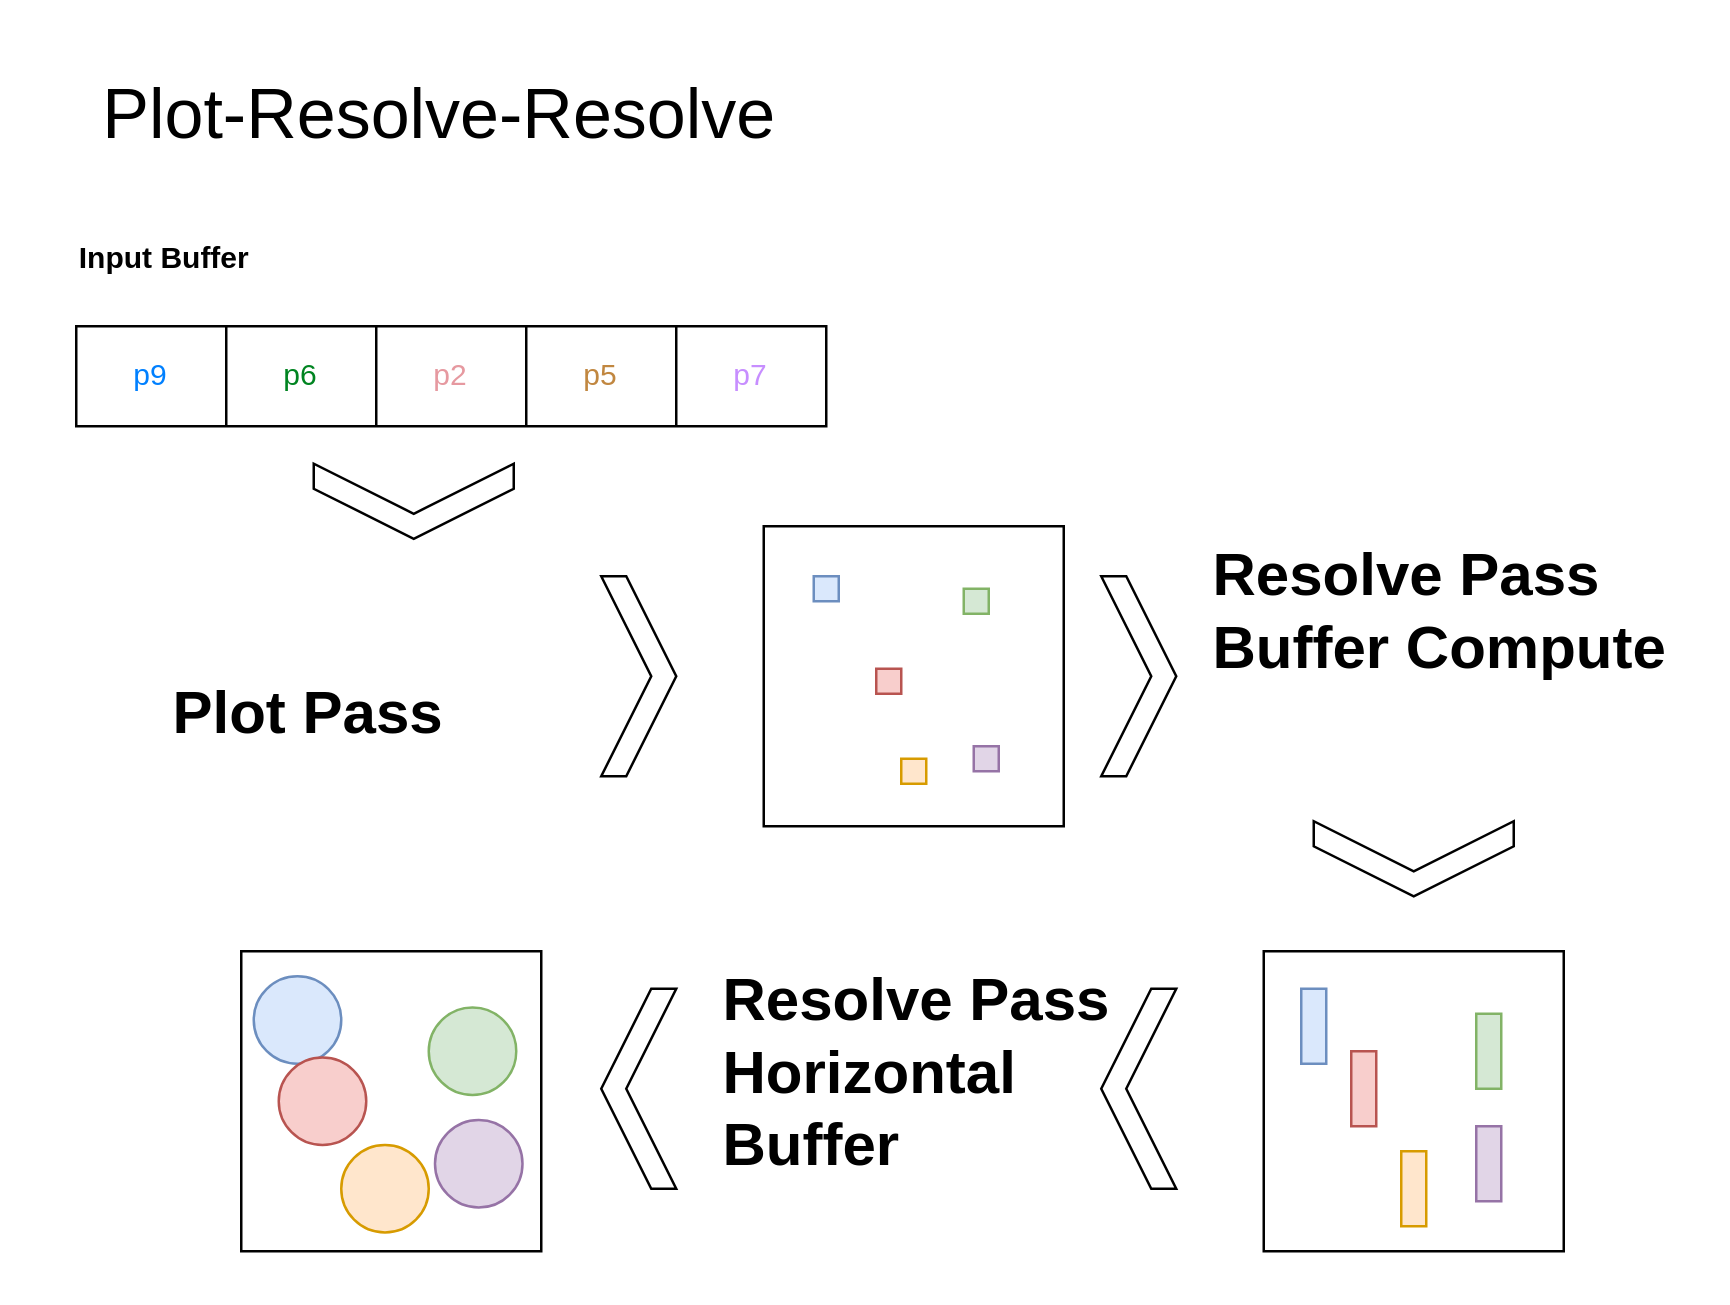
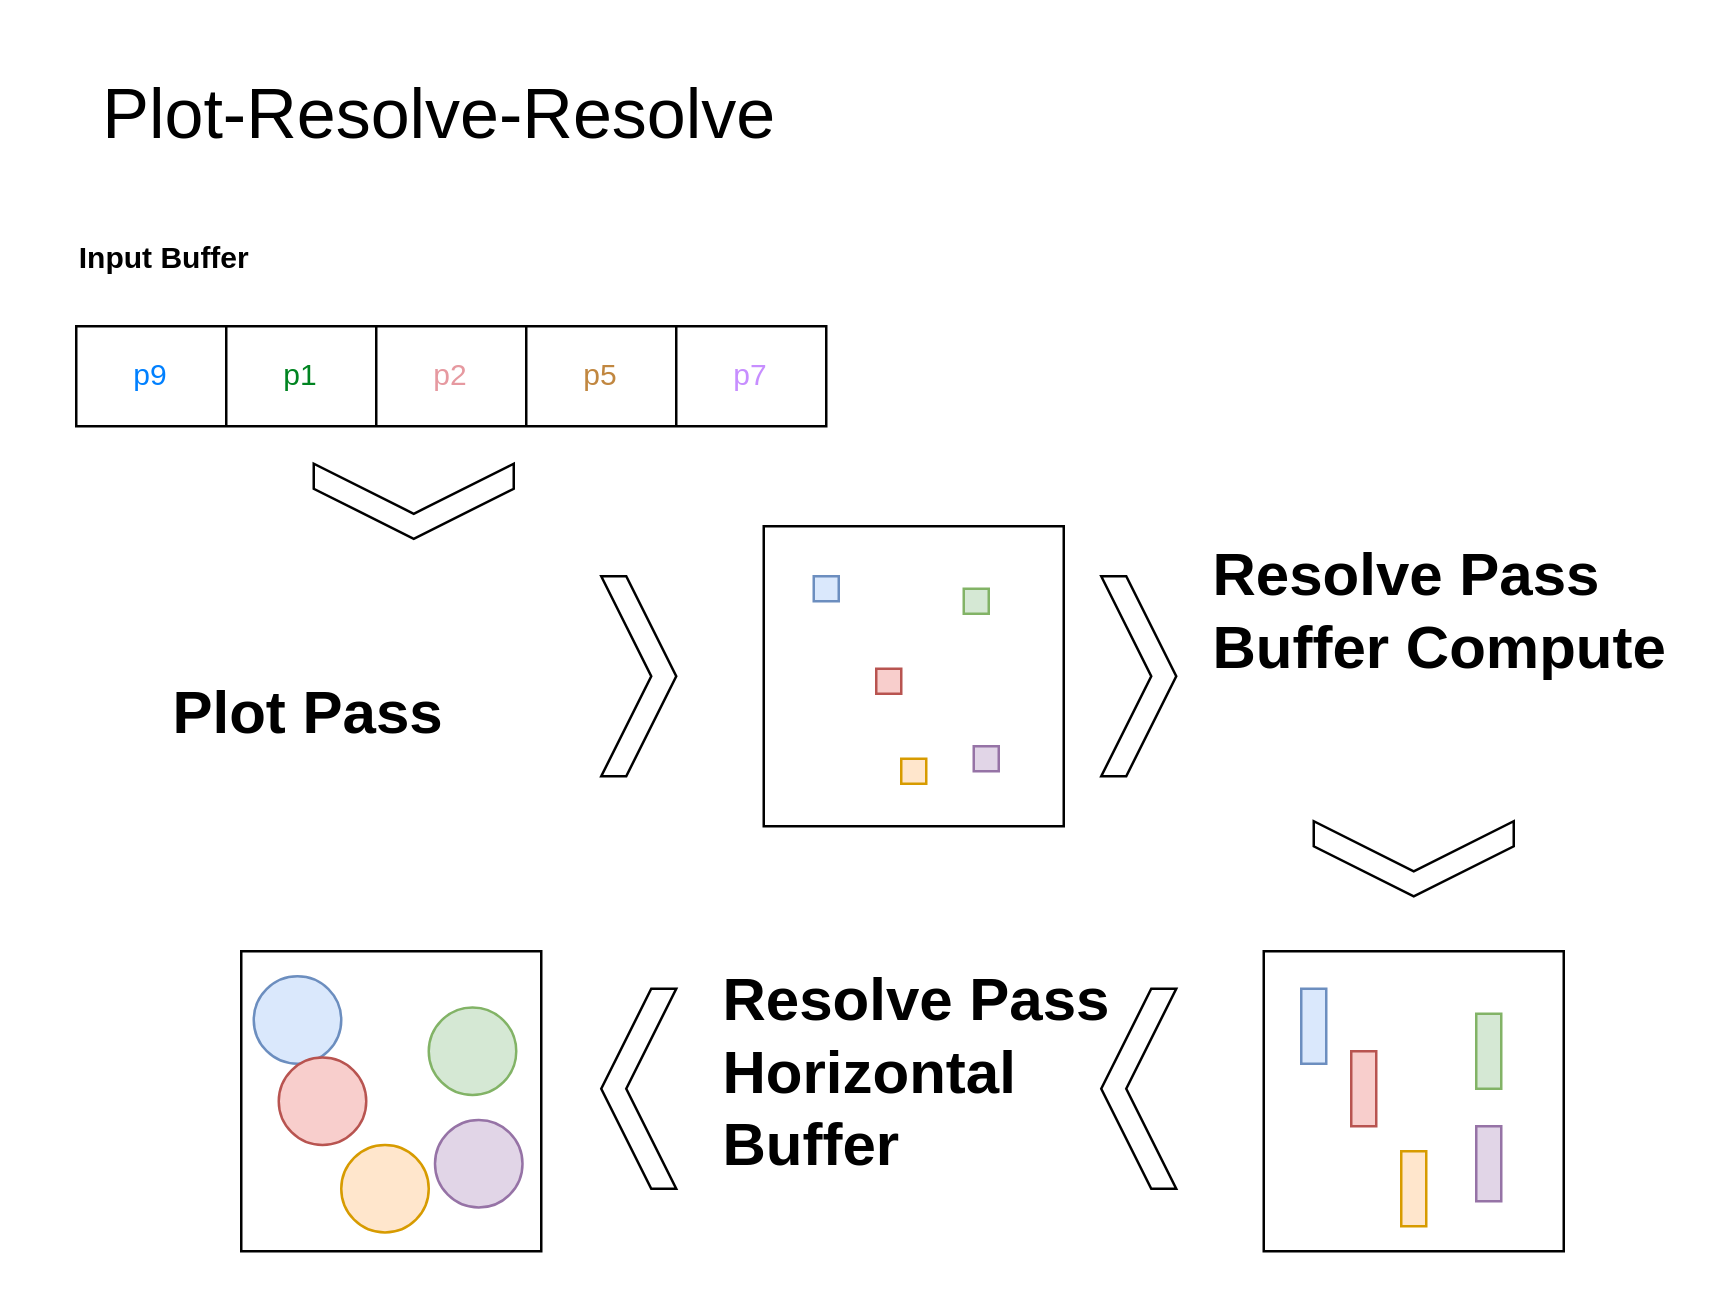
node "p6": label "p6" -> "p1"
